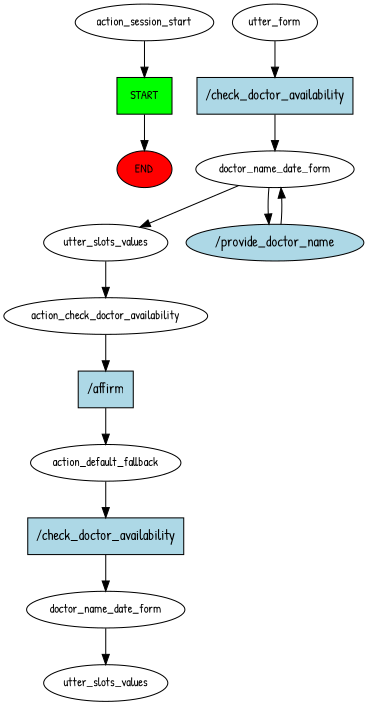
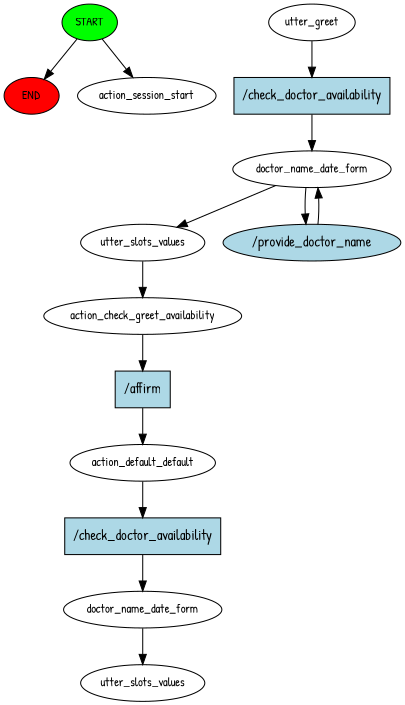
node "utter_form": label "utter_form" -> "utter_greet"
edge "action_session_start" -> "START": reversed
node "START": shape box -> ellipse
node "action_check_doctor_availability": label "action_check_doctor_availability" -> "action_check_greet_availability"
node "action_default_fallback": label "action_default_fallback" -> "action_default_default"
